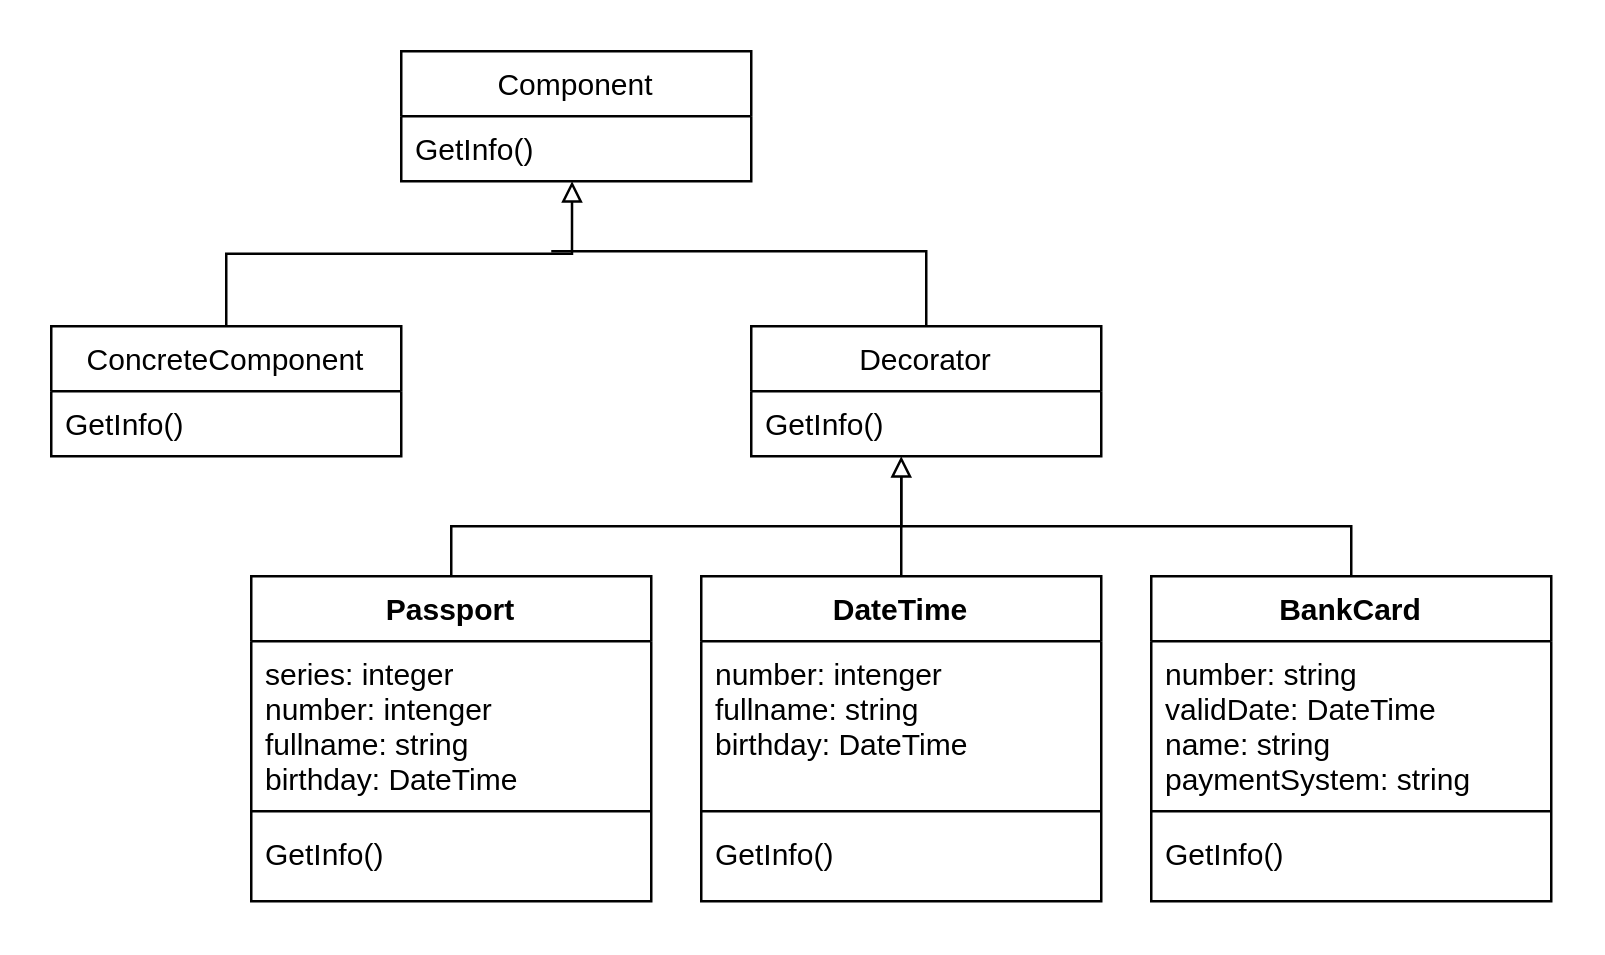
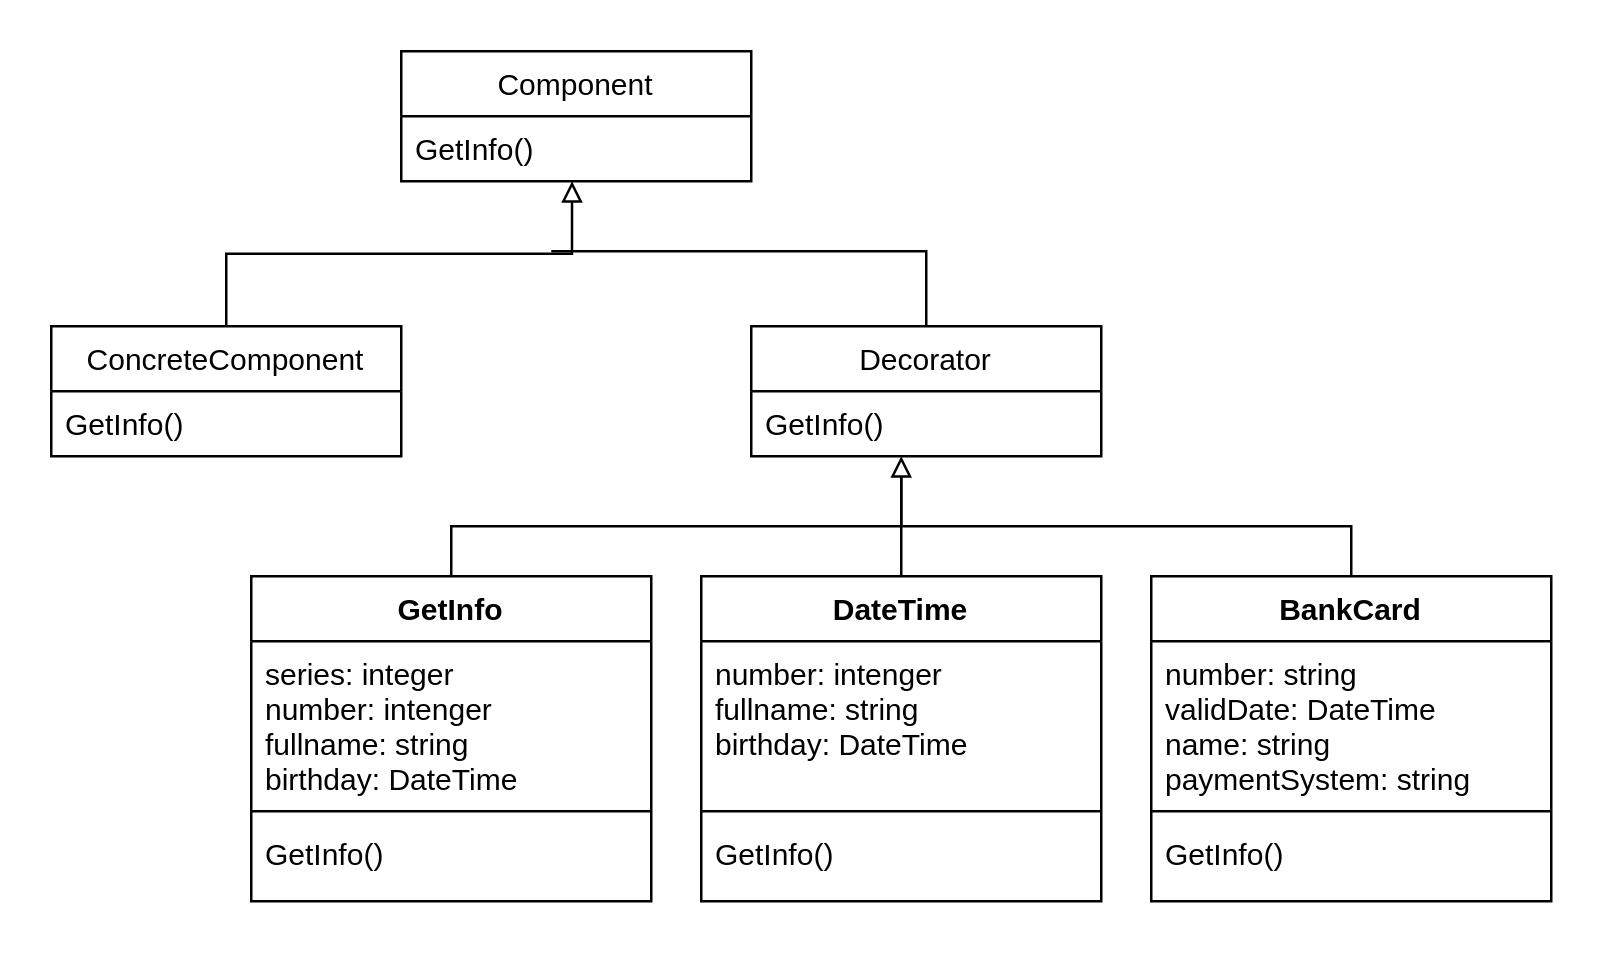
node "Passport": label "Passport" -> "GetInfo"
